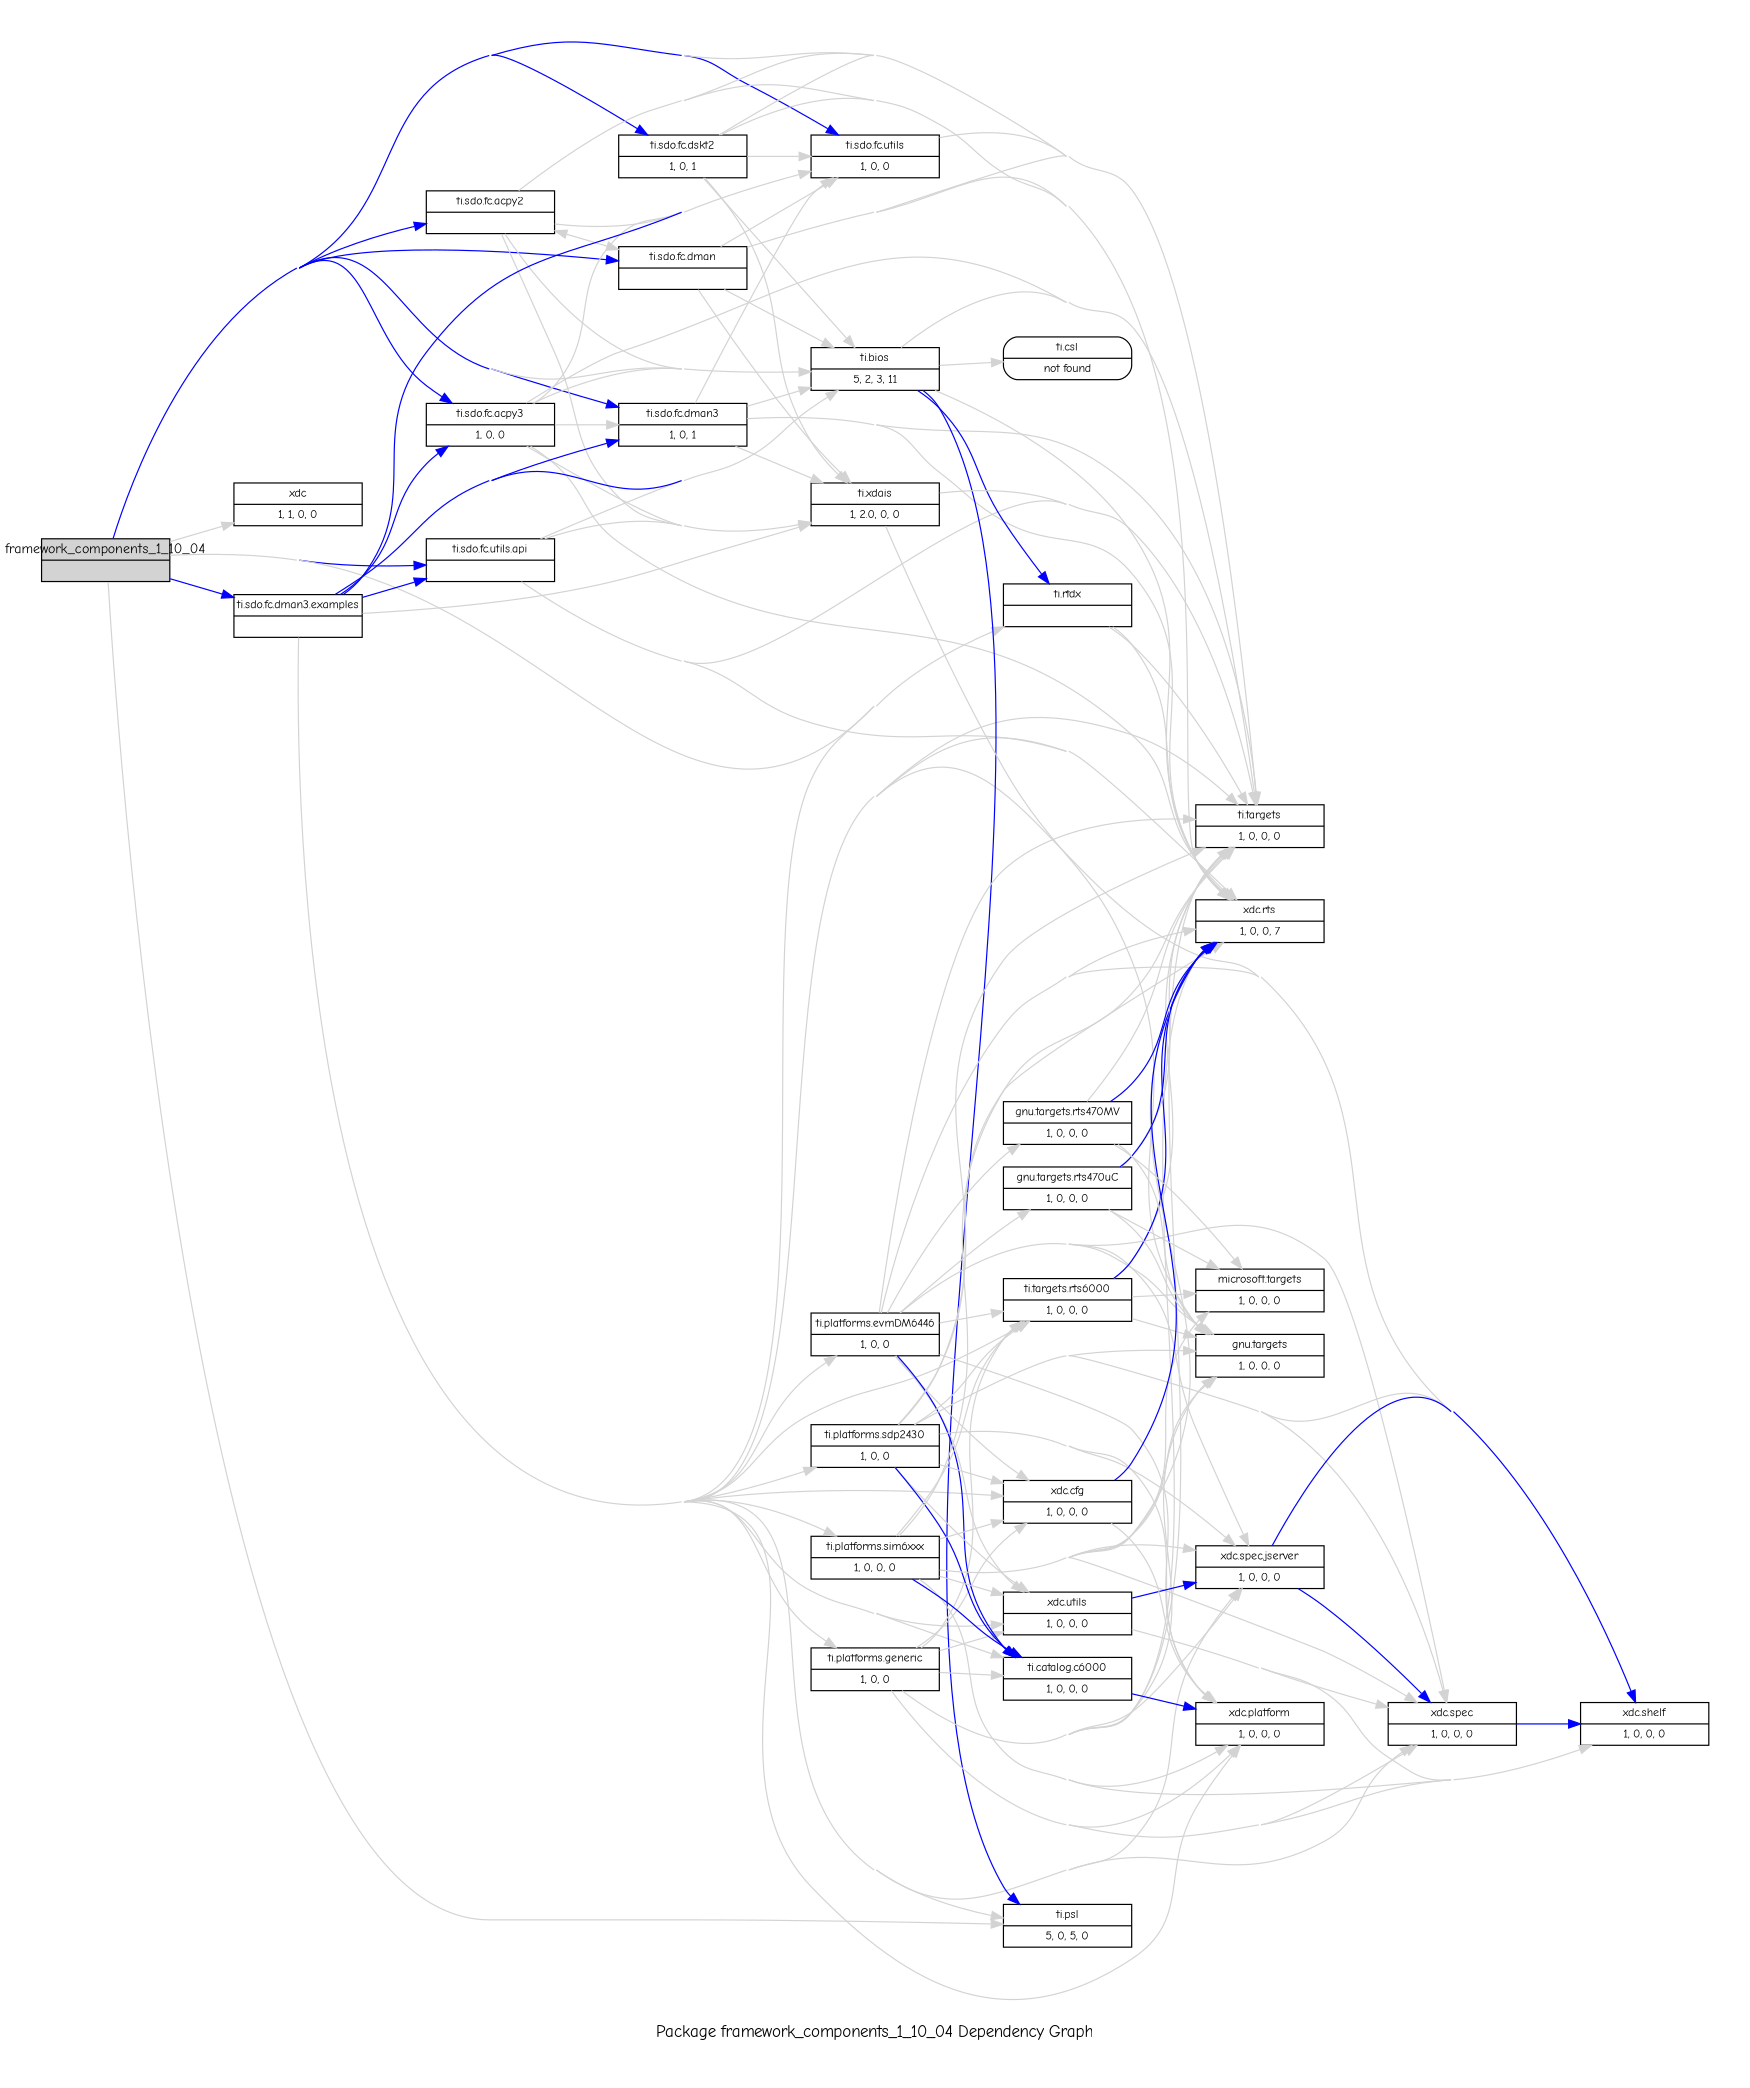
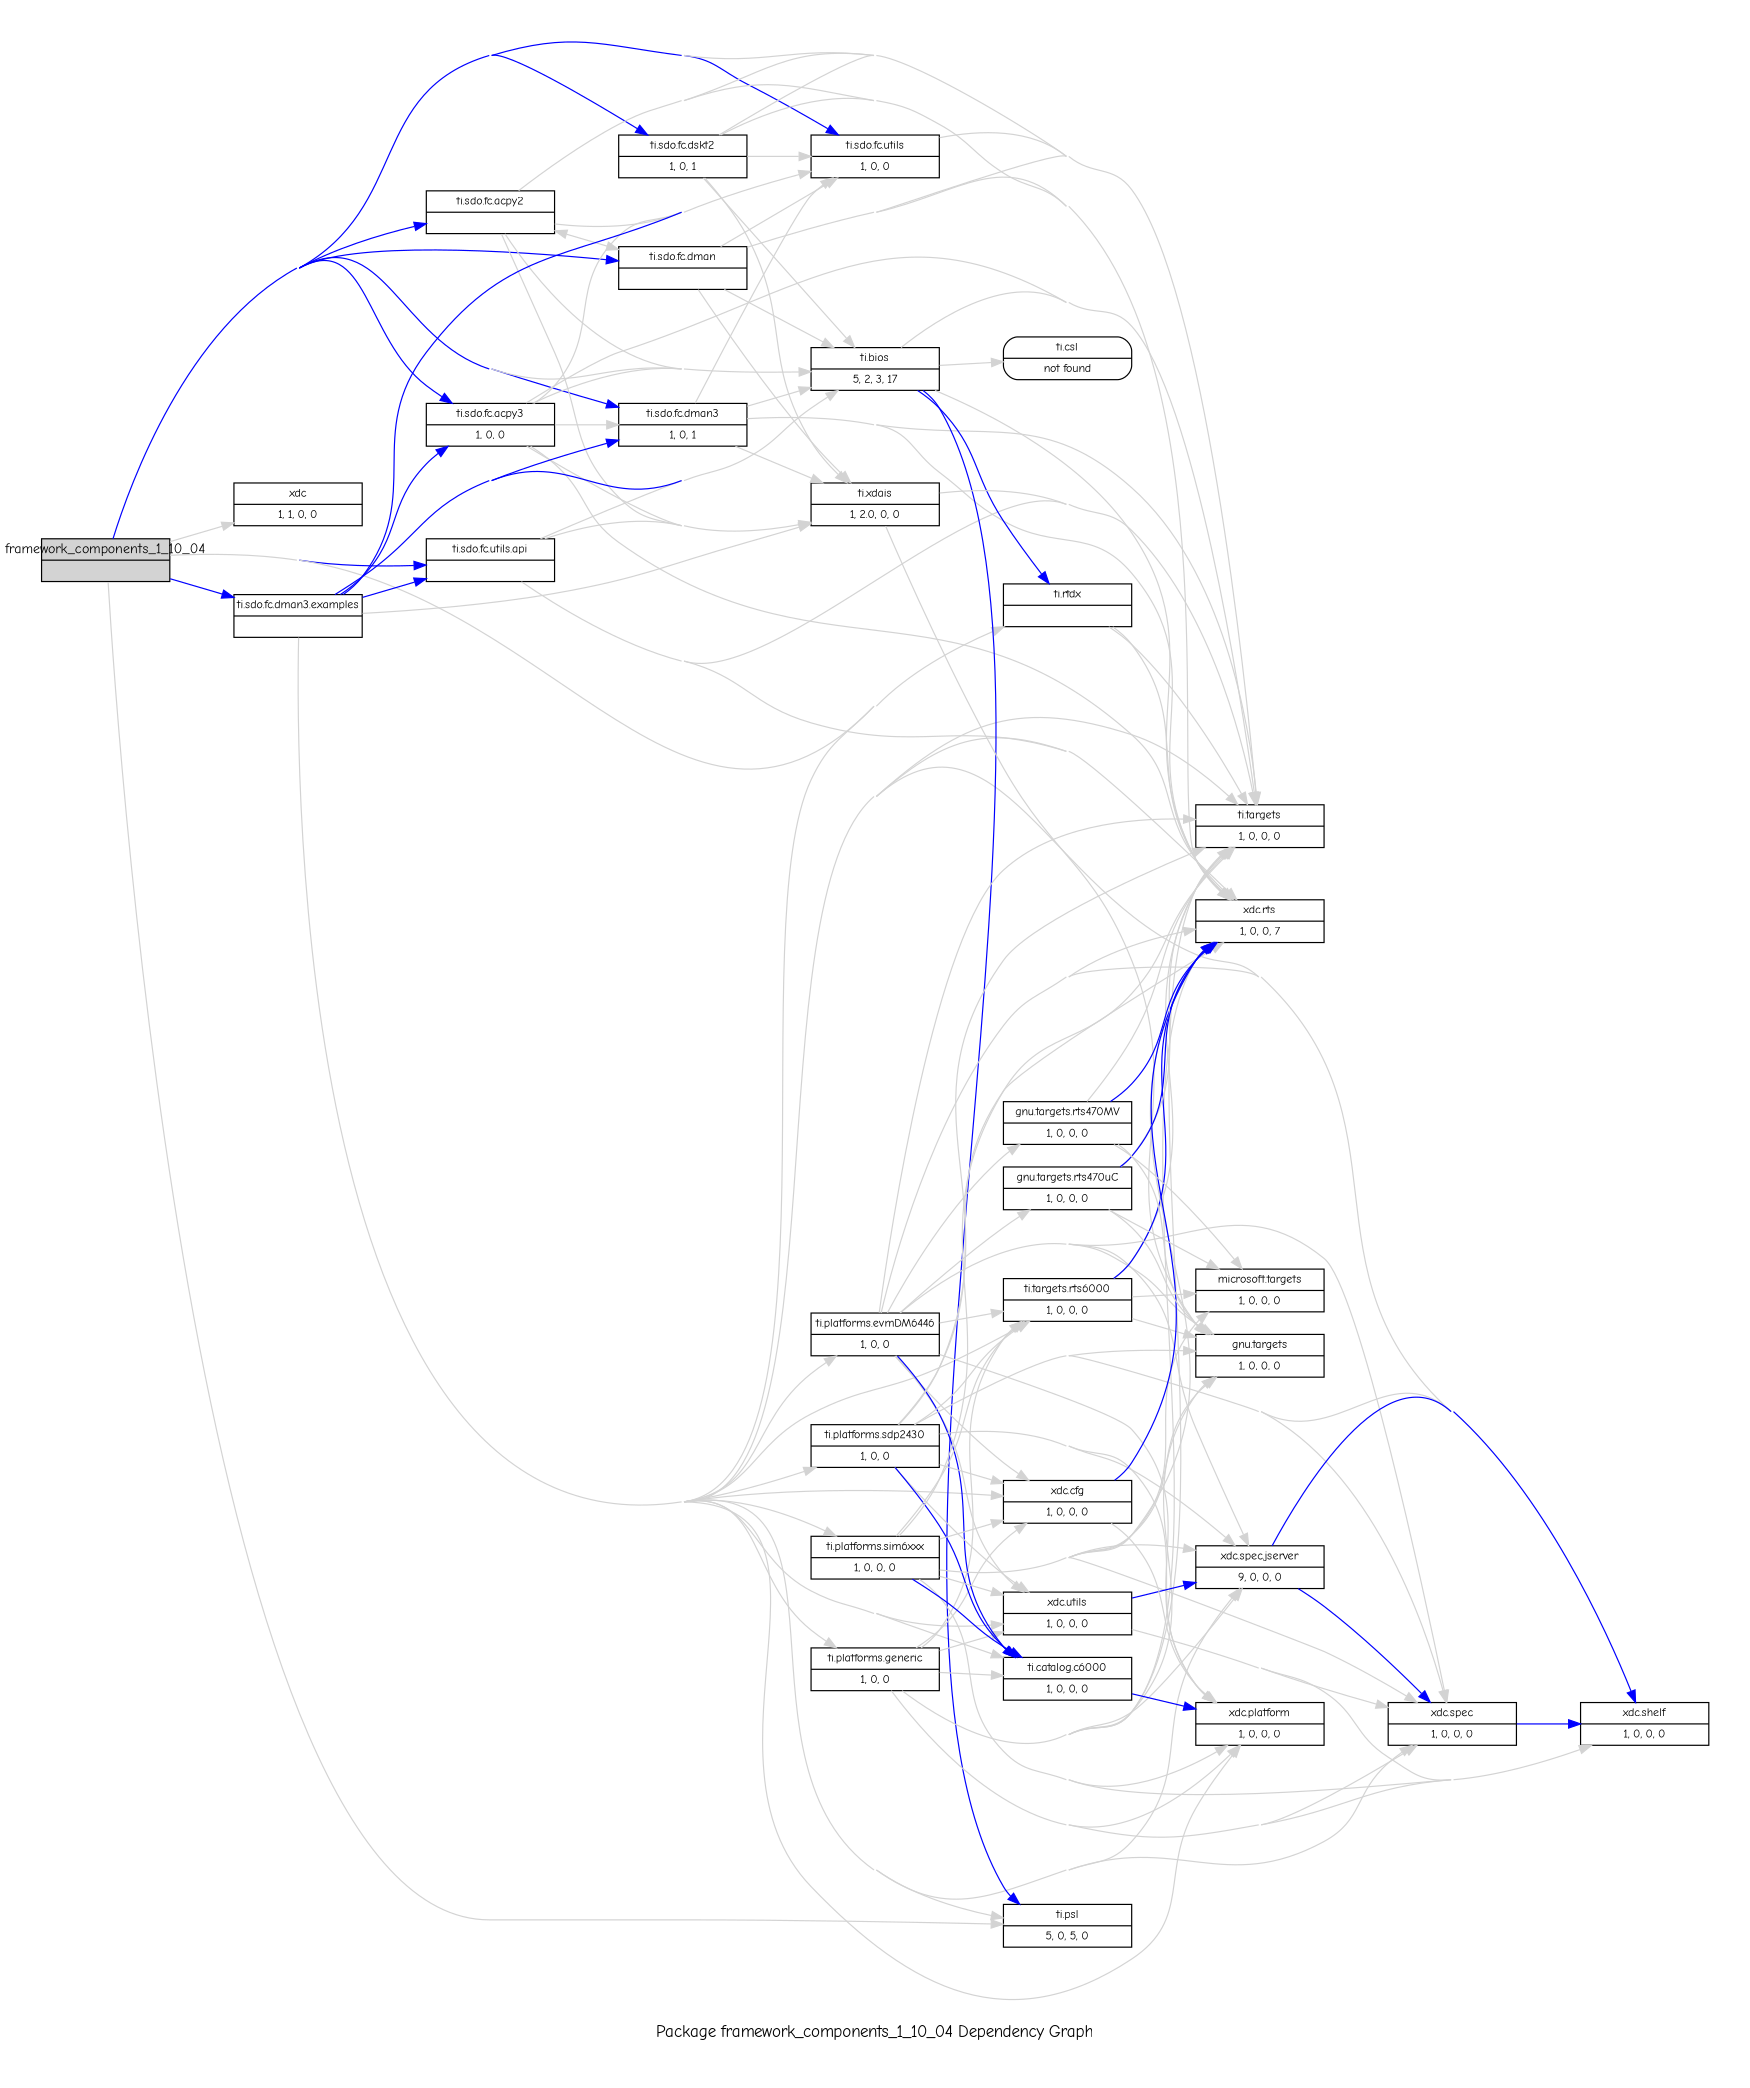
node "ti.bios": text "5, 2, 3, 11" -> "5, 2, 3, 17"
node "xdc.spec.jserver": text "1, 0, 0, 0" -> "9, 0, 0, 0"
